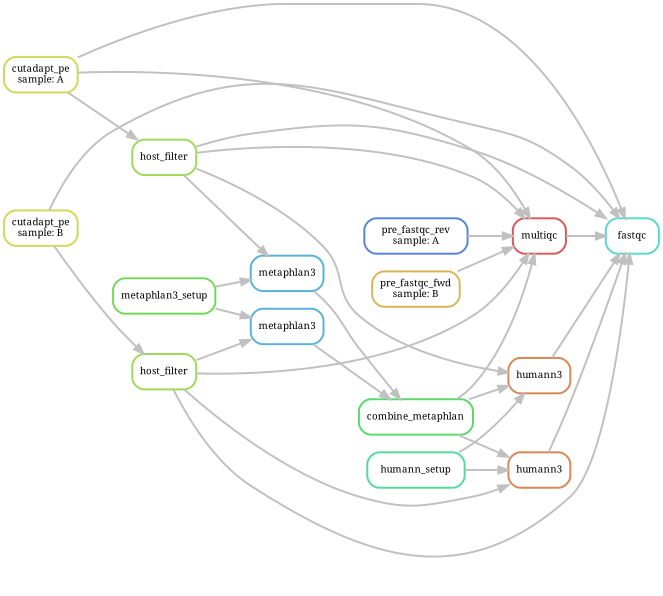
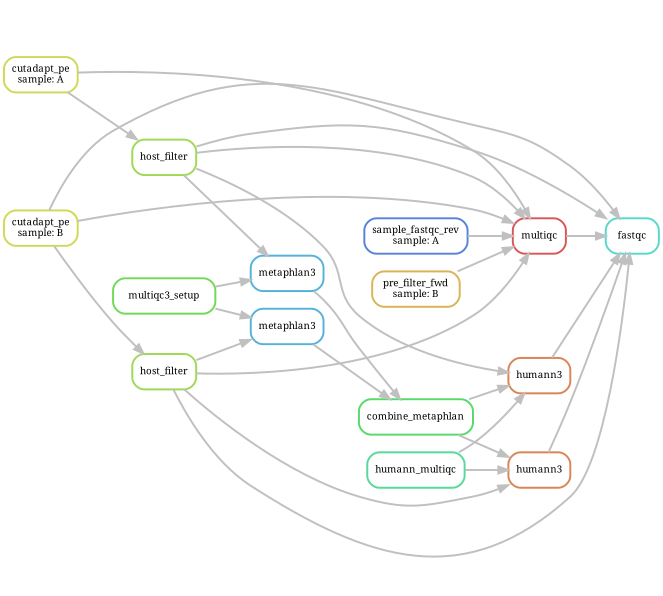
edge "cutadapt_pe sample: A" -> "fastqc": removed
node "pre_fastqc_rev sample: A": label "pre_fastqc_rev sample: A" -> "sample_fastqc_rev sample: A"
node "pre_fastqc_fwd sample: B": label "pre_fastqc_fwd sample: B" -> "pre_filter_fwd sample: B"
node "metaphlan3_setup": label "metaphlan3_setup" -> "multiqc3_setup"
edge "combine_metaphlan" -> "multiqc": now "cutadapt_pe sample: B" -> "multiqc"
node "humann_setup": label "humann_setup" -> "humann_multiqc"
